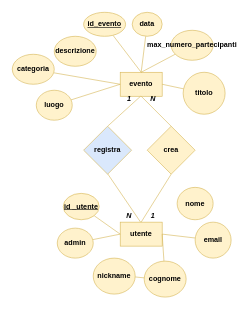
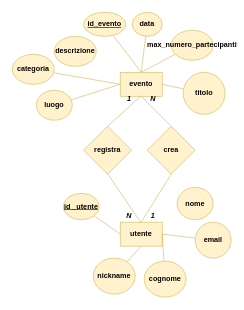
node "registra": fillcolor #dae8fc -> #fff2cc
edge "utente" -- "admin": removed
node "admin": removed
edge "nickname" -- "cognome": now "nickname" -- "utente"
